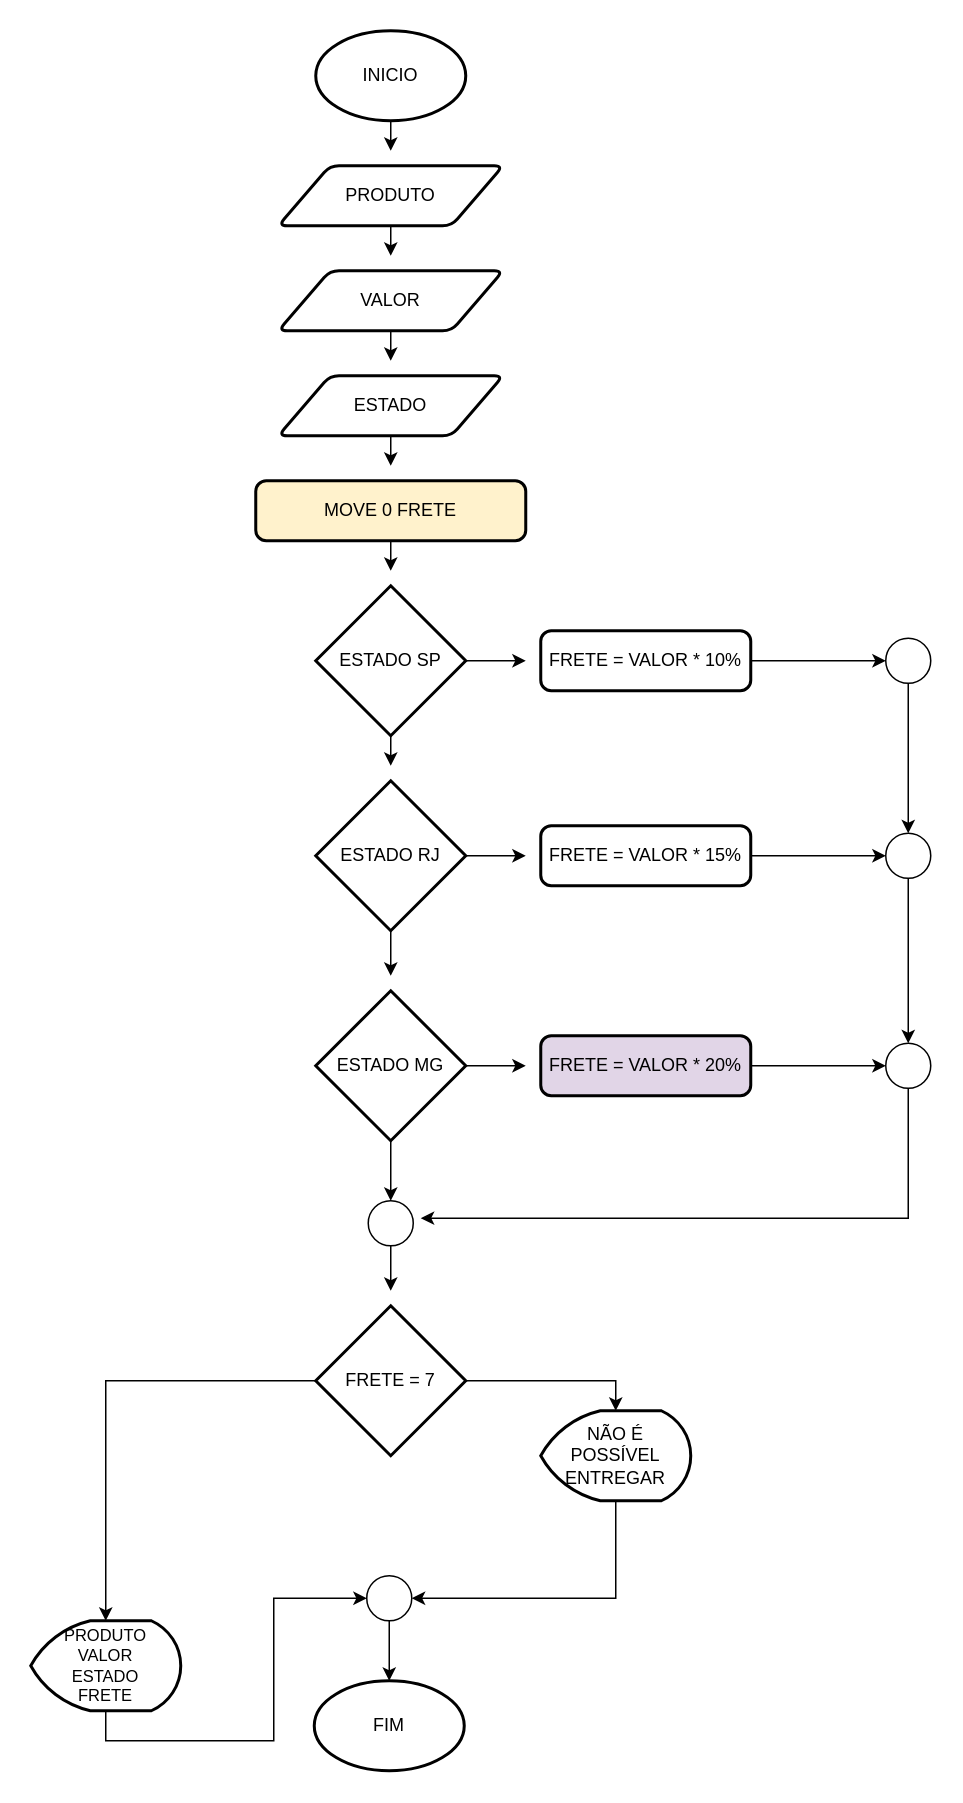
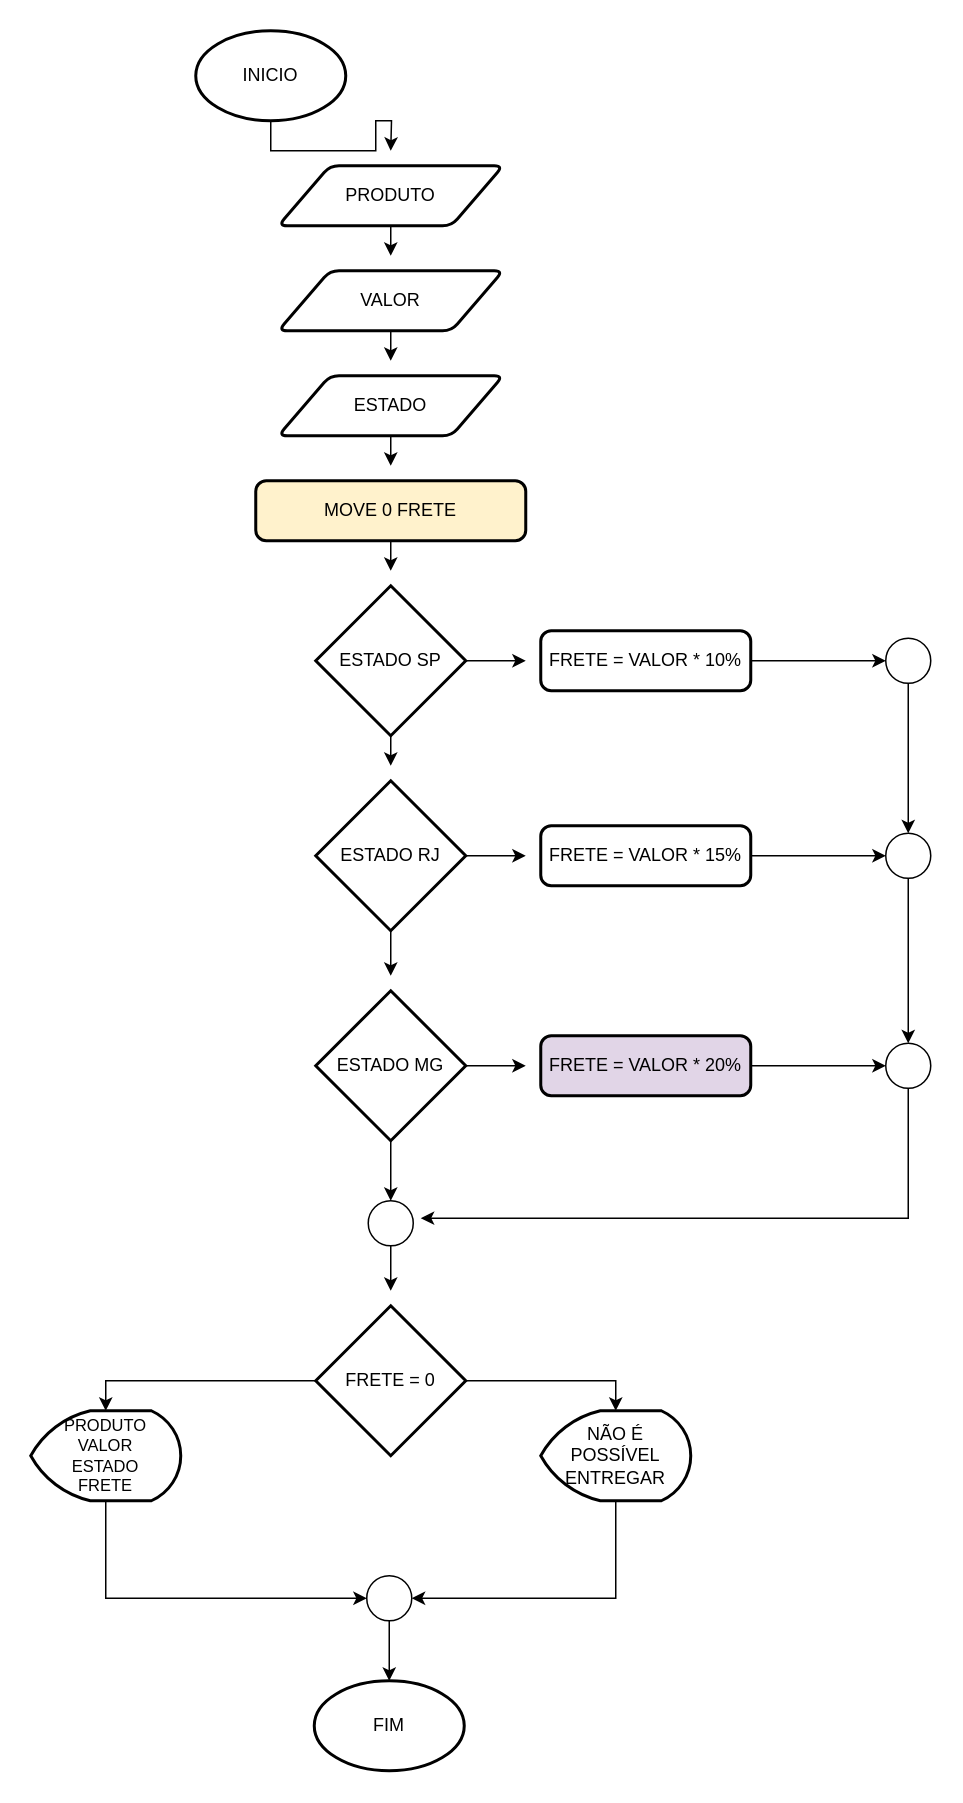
node "INICIO": moved (391, 76) -> (271, 76)
node "FRETE = 7": label "FRETE = 7" -> "FRETE = 0"
node "PRODUTO VALOR ESTADO FRETE": moved (106, 1666) -> (106, 1456)
